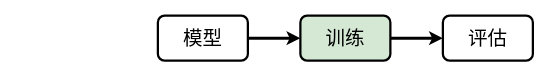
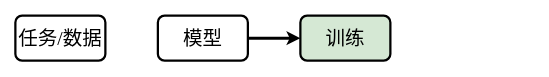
node "任务/数据": added
edge "训练" -> "评估": removed
node "评估": removed
